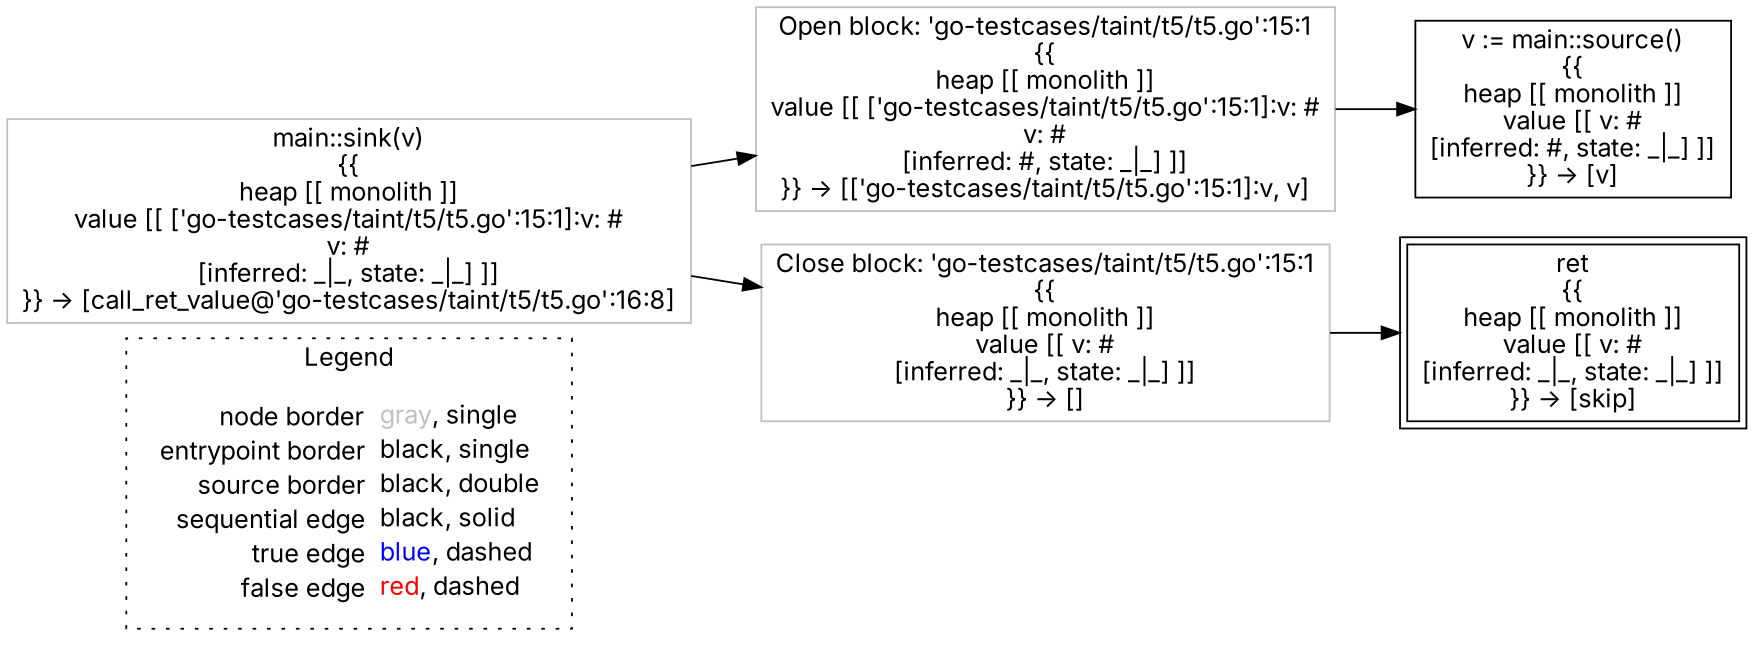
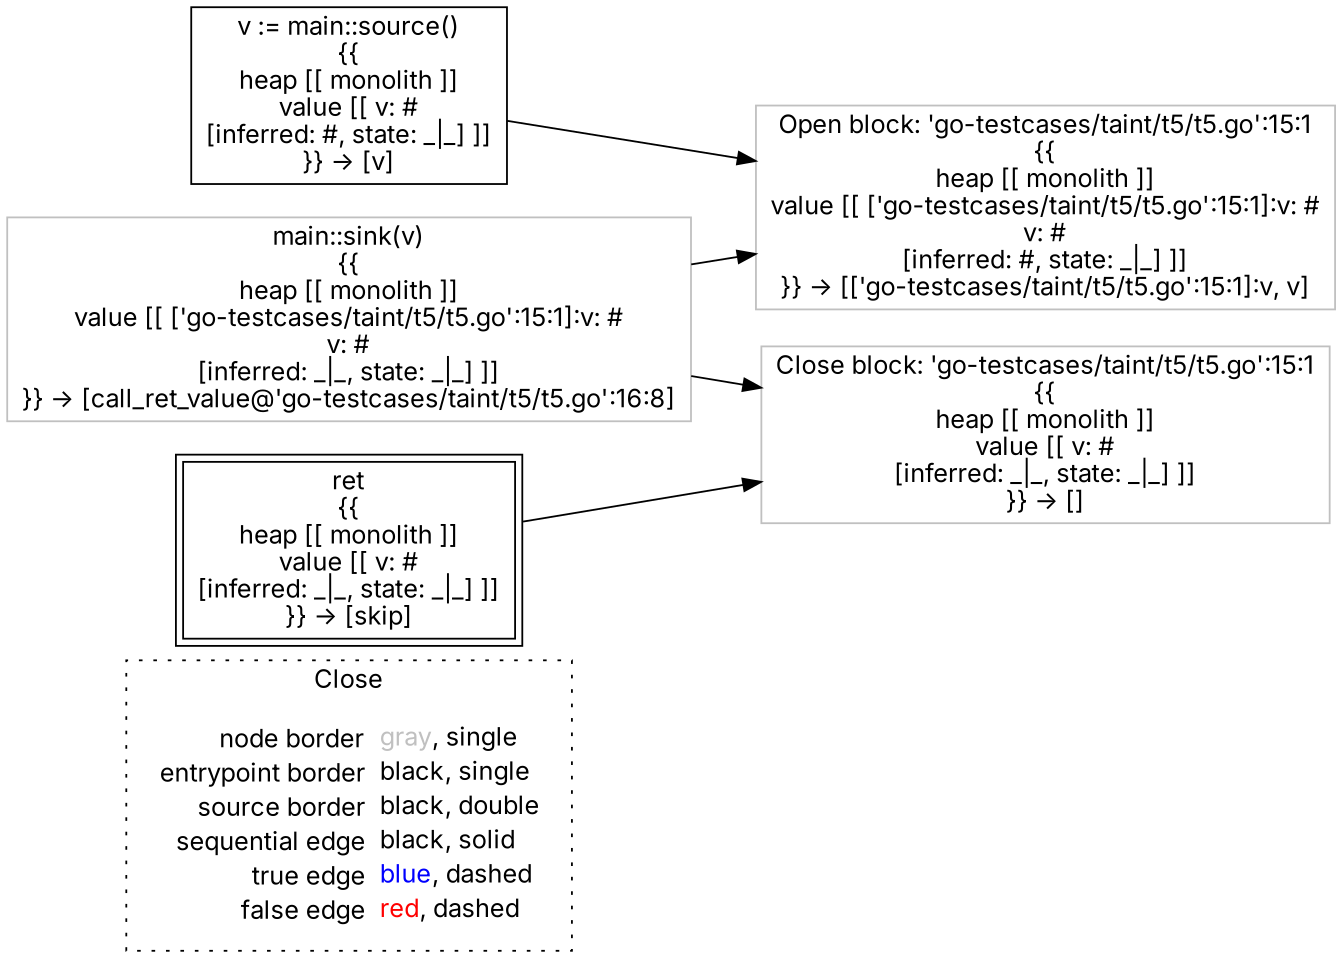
edge "Open block: 'go-testcases/taint/t5/t5.go':15:1" -> "v := main::source()": reversed
edge "Close block: 'go-testcases/taint/t5/t5.go':15:1" -> "ret": reversed
cluster "Legend": label "Legend" -> "Close"
